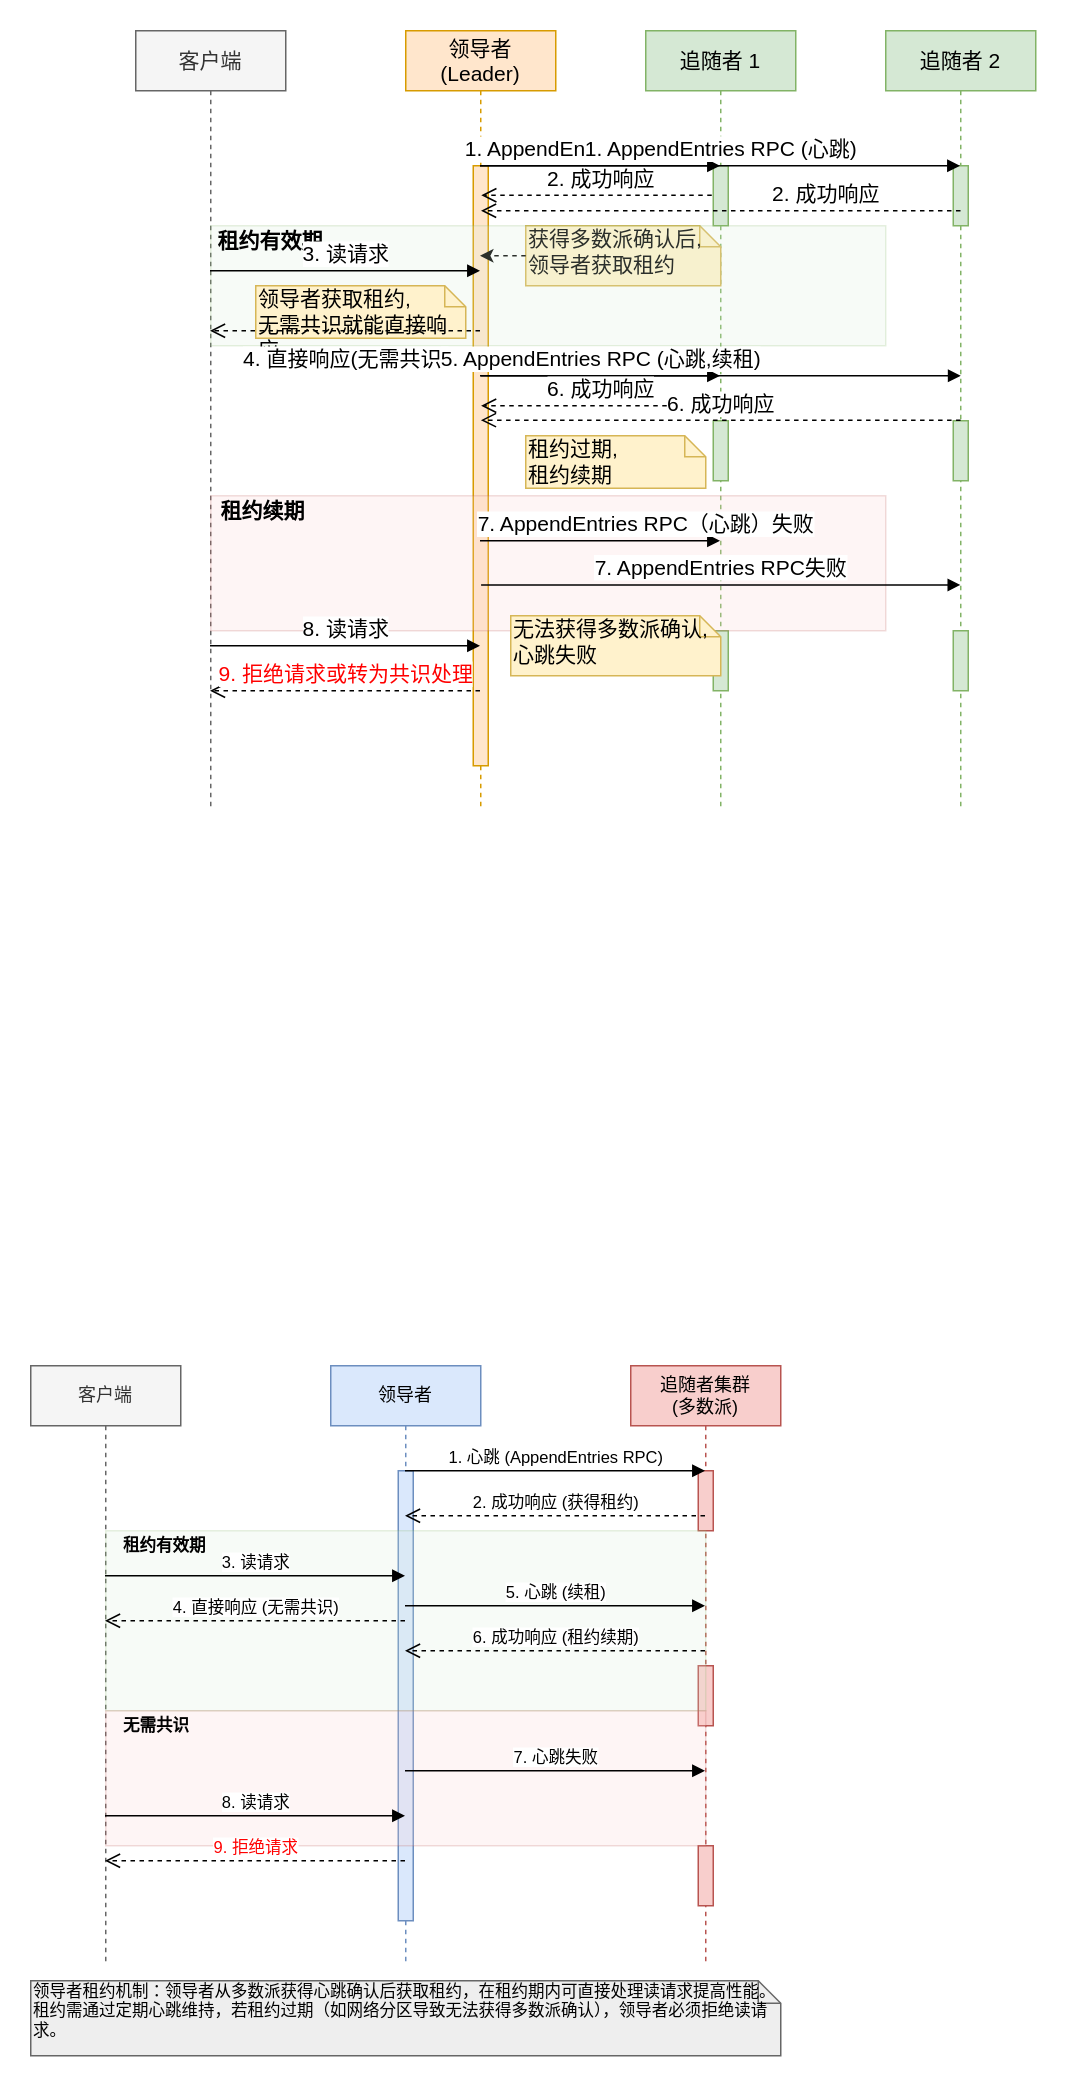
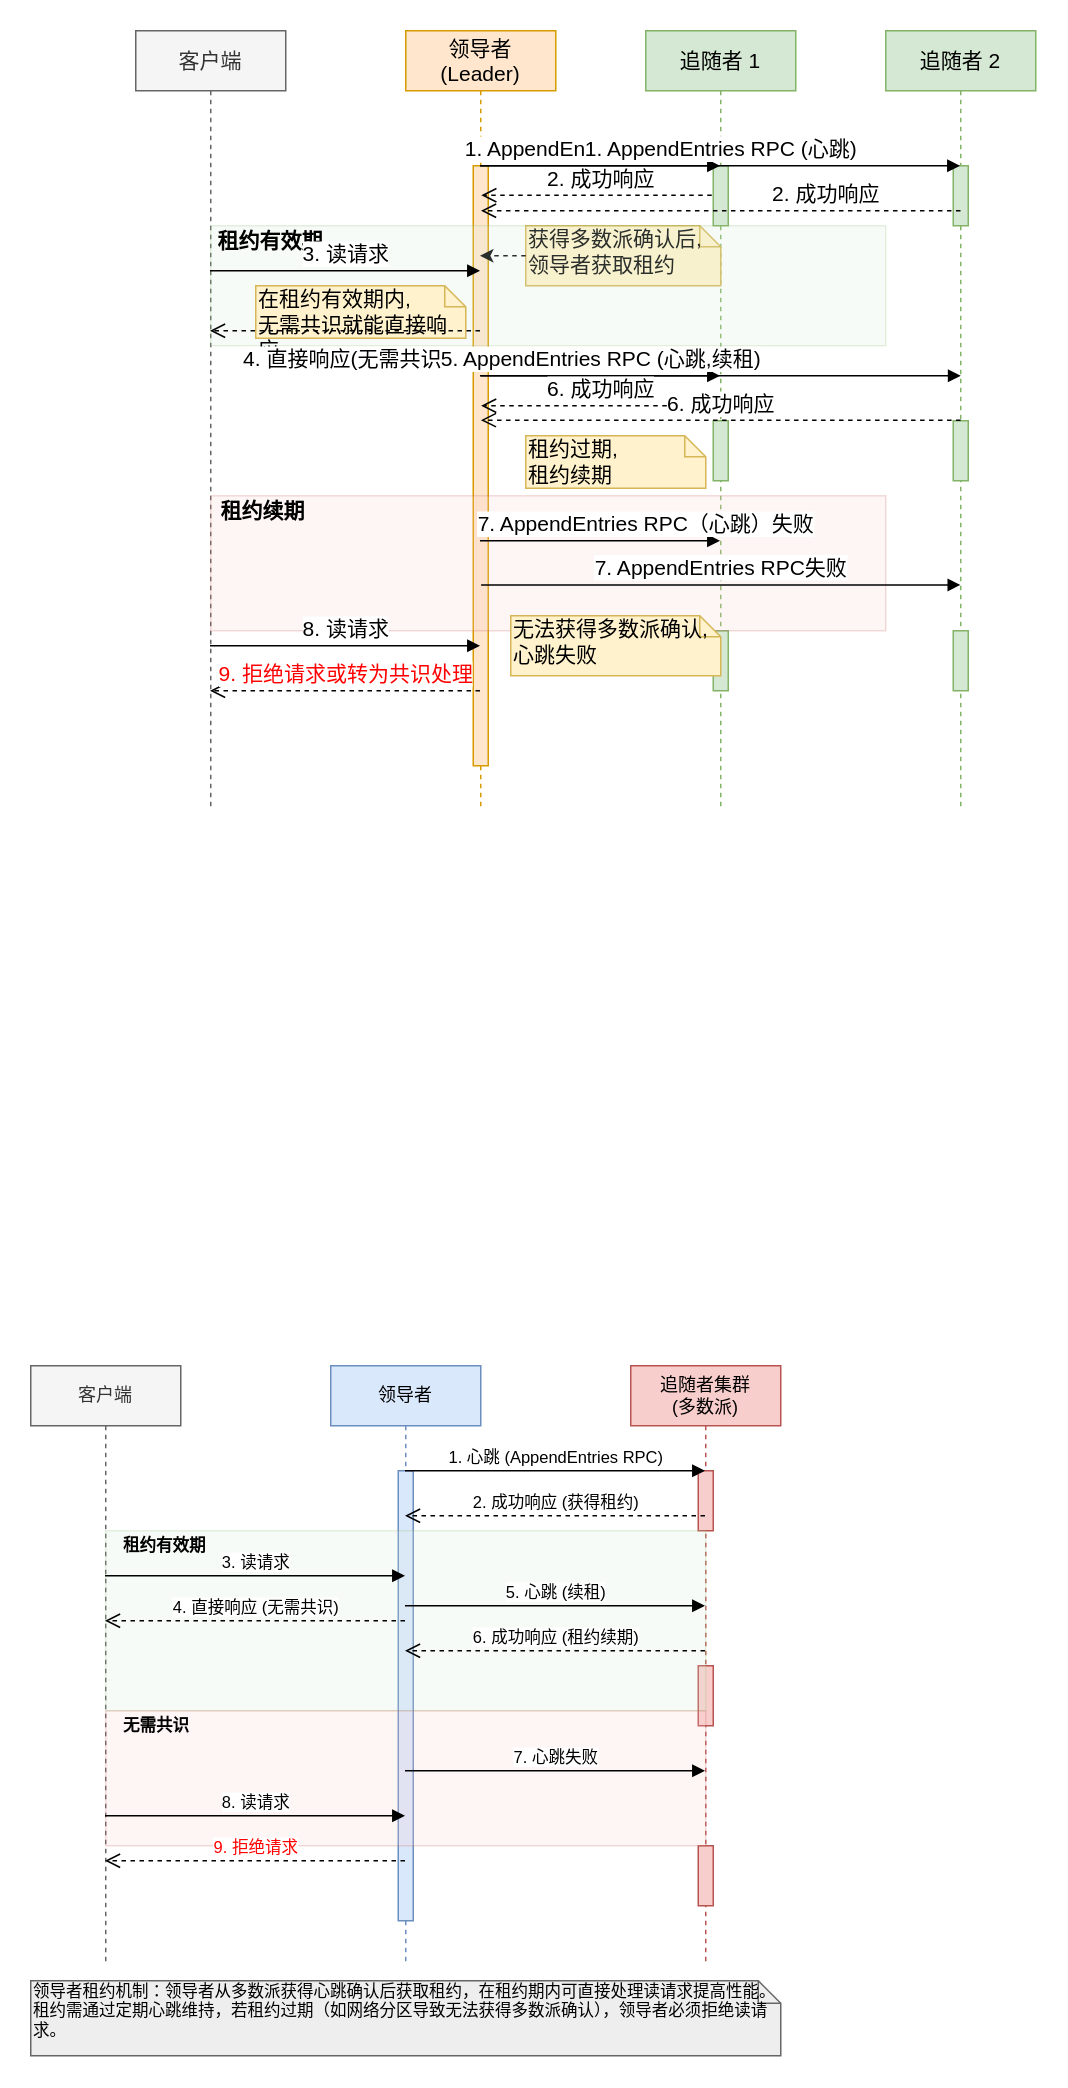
node "领导者获取租约, 无需共识就能直接响应": label "领导者获取租约, 无需共识就能直接响应" -> "在租约有效期内, 无需共识就能直接响应"
